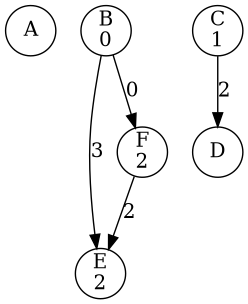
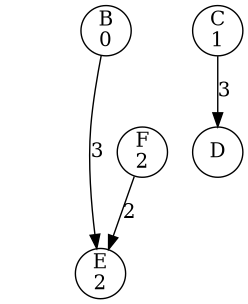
node "A": removed
edge "B 0" -> "F 2": removed, label "0"
edge "C 1" -> "D": label "2" -> "3"
